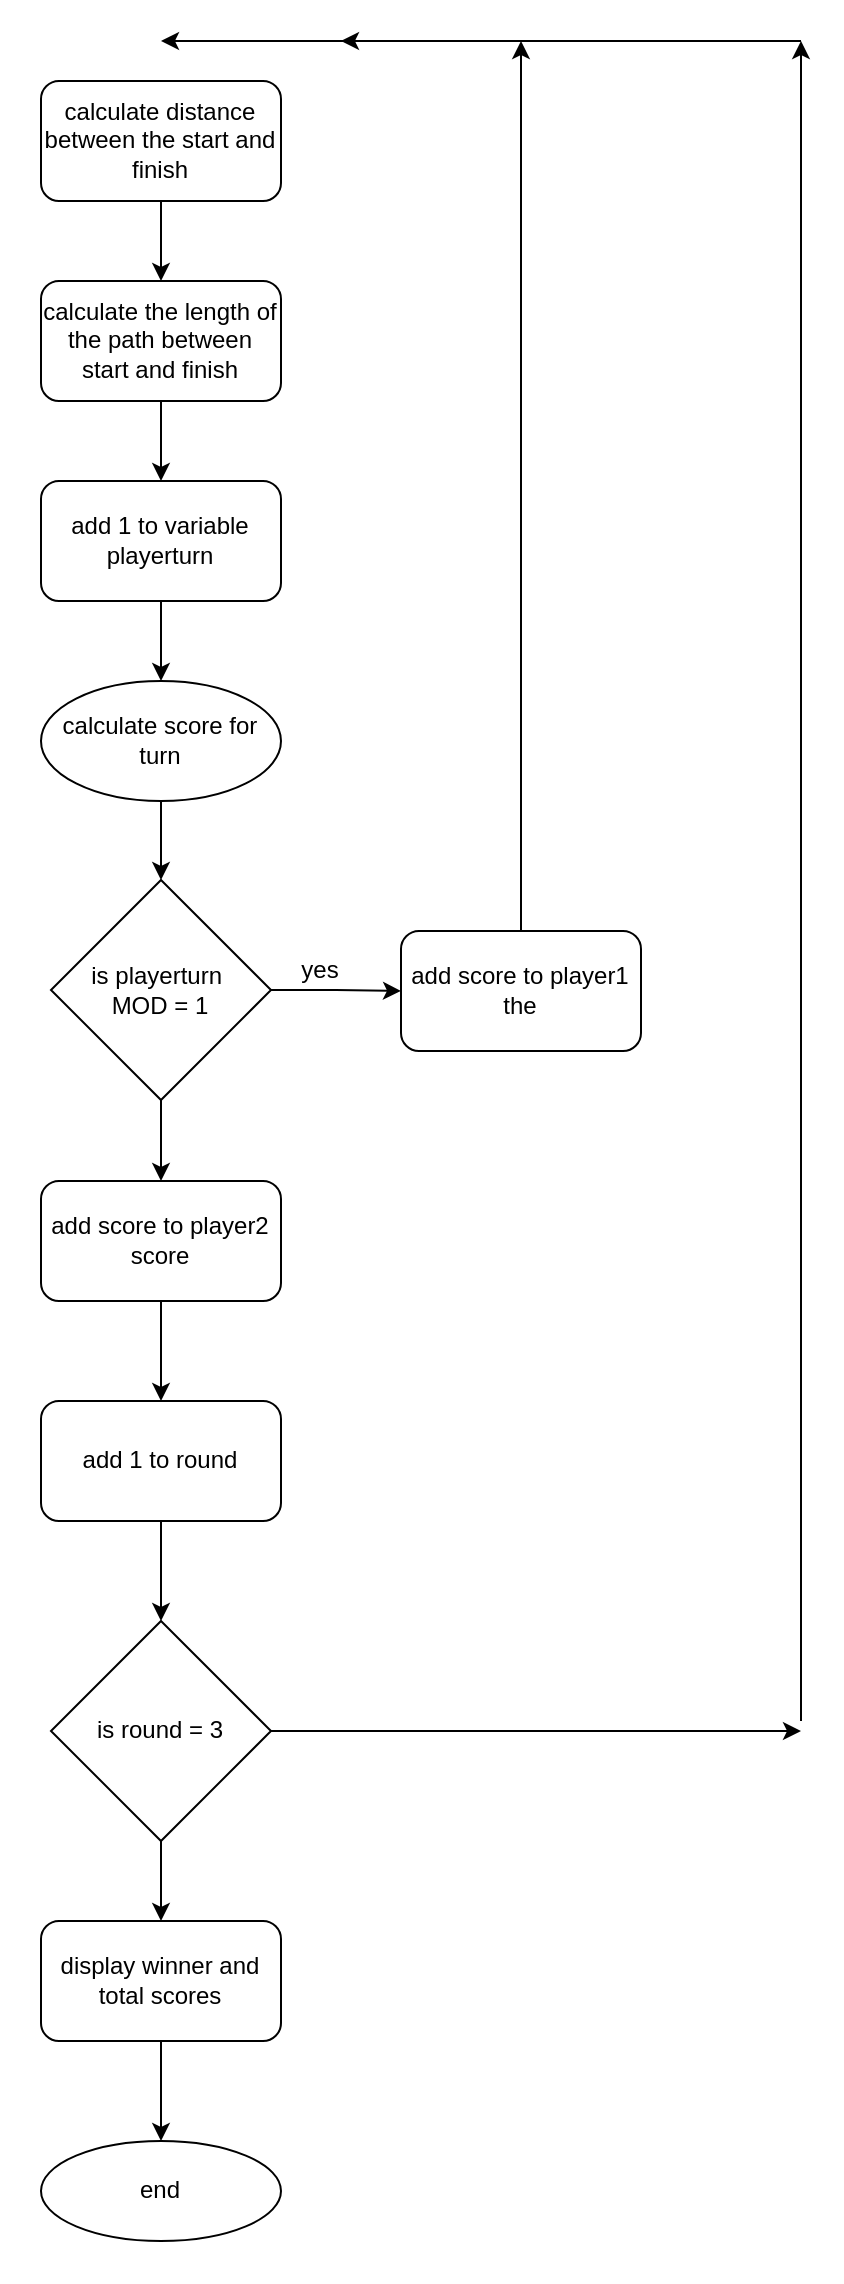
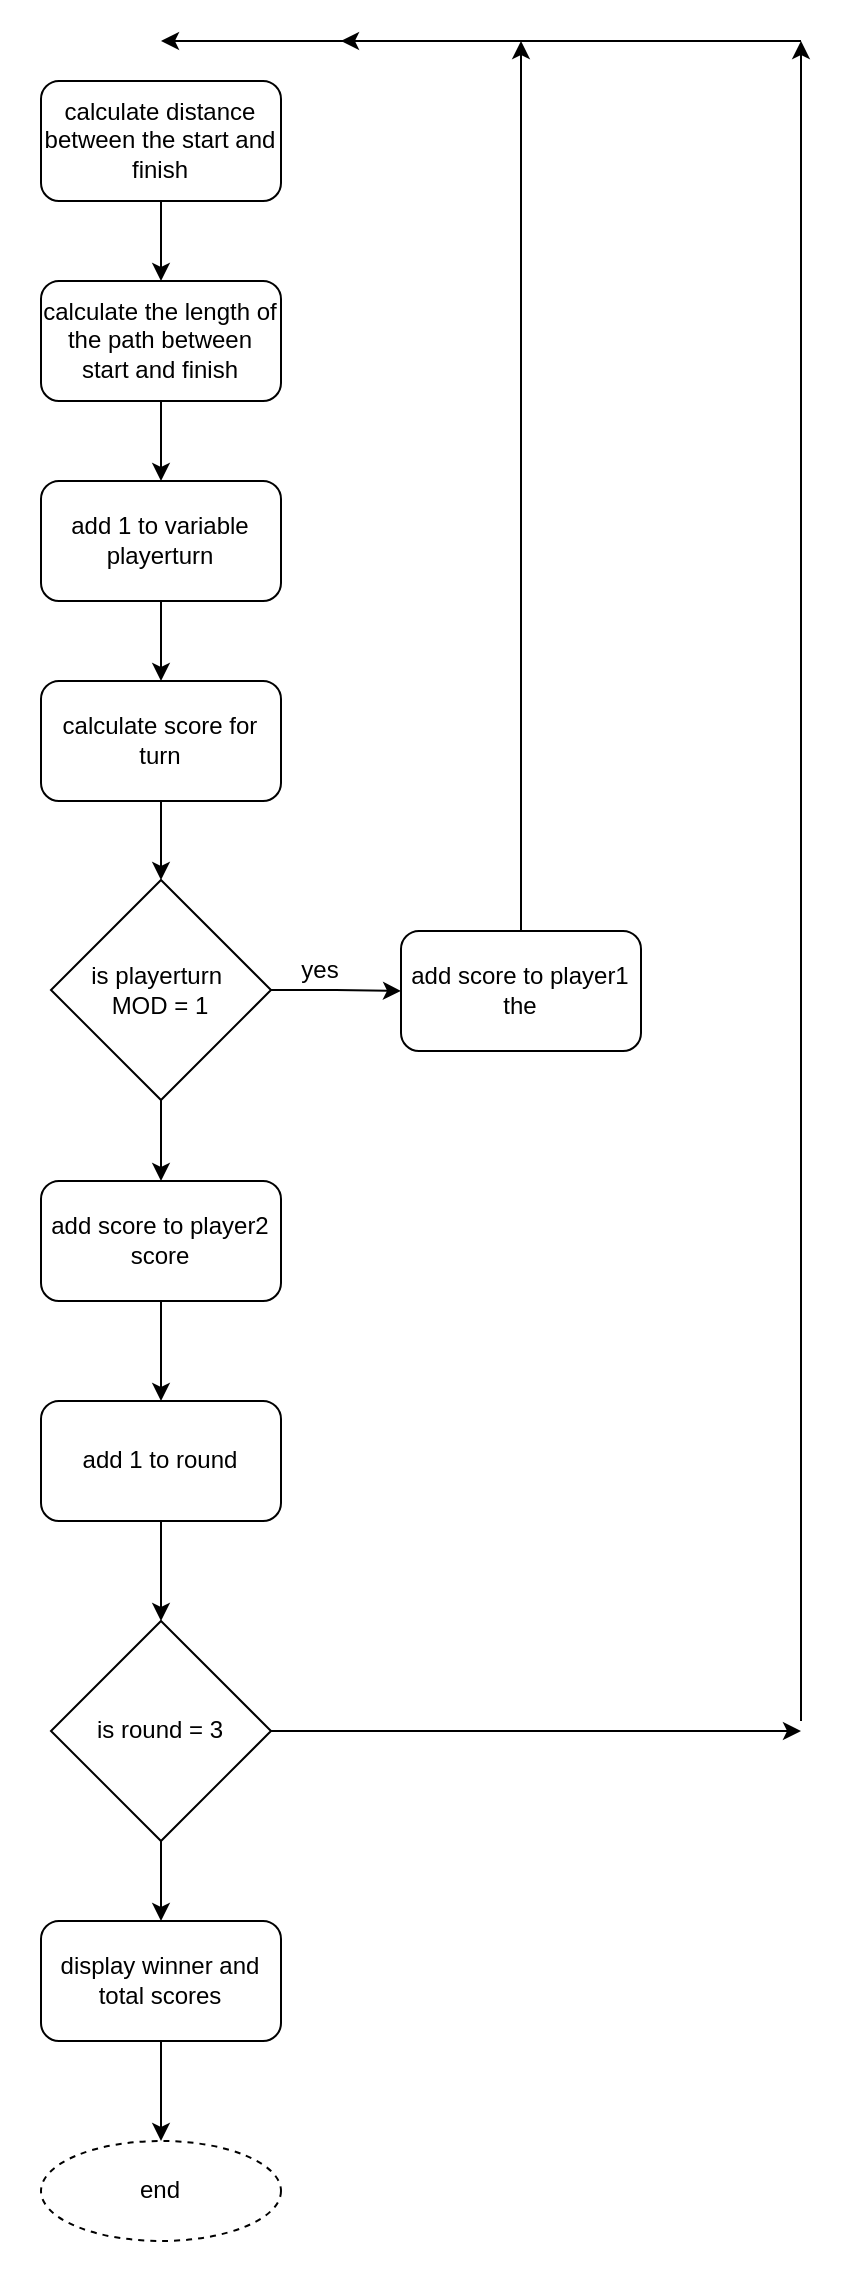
node "calculate score for turn": shape ellipse -> rounded rectangle
node "end": style solid -> dashed
